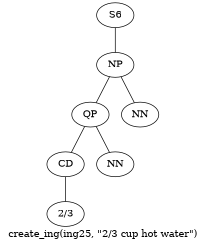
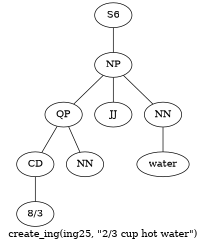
node "JJ": added
node "water": added
node "2/3": label "2/3" -> "8/3"
